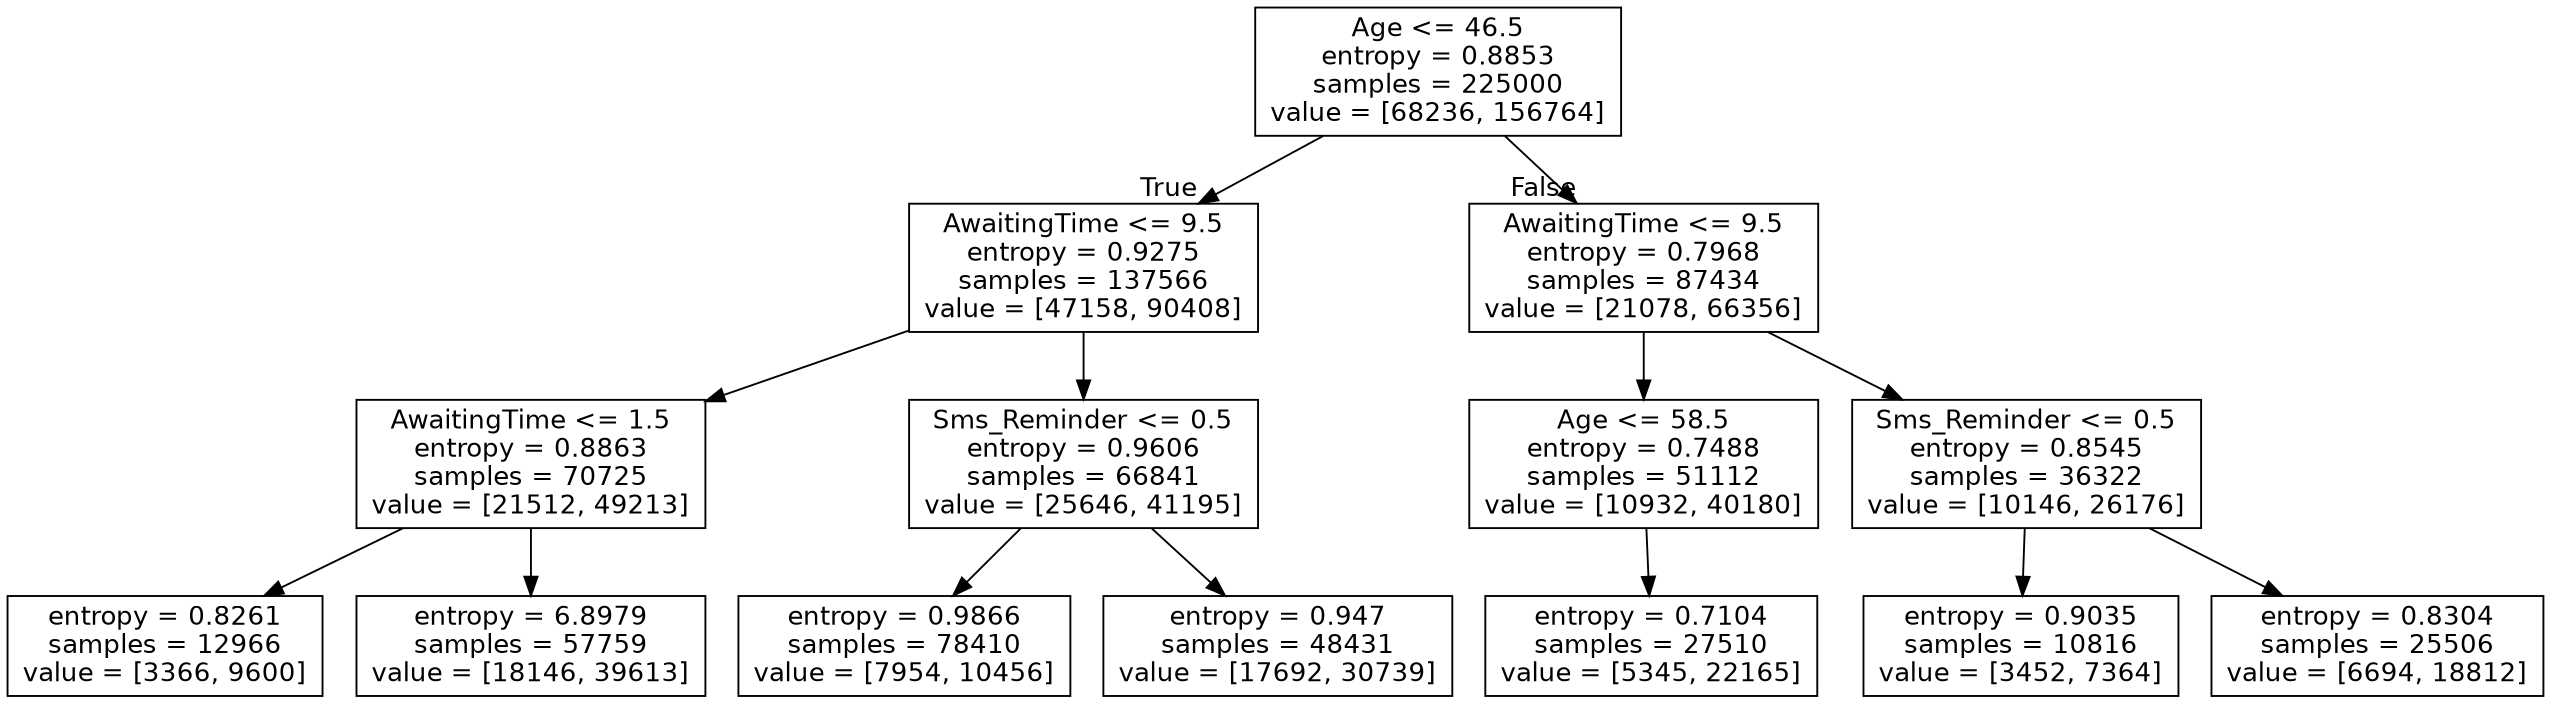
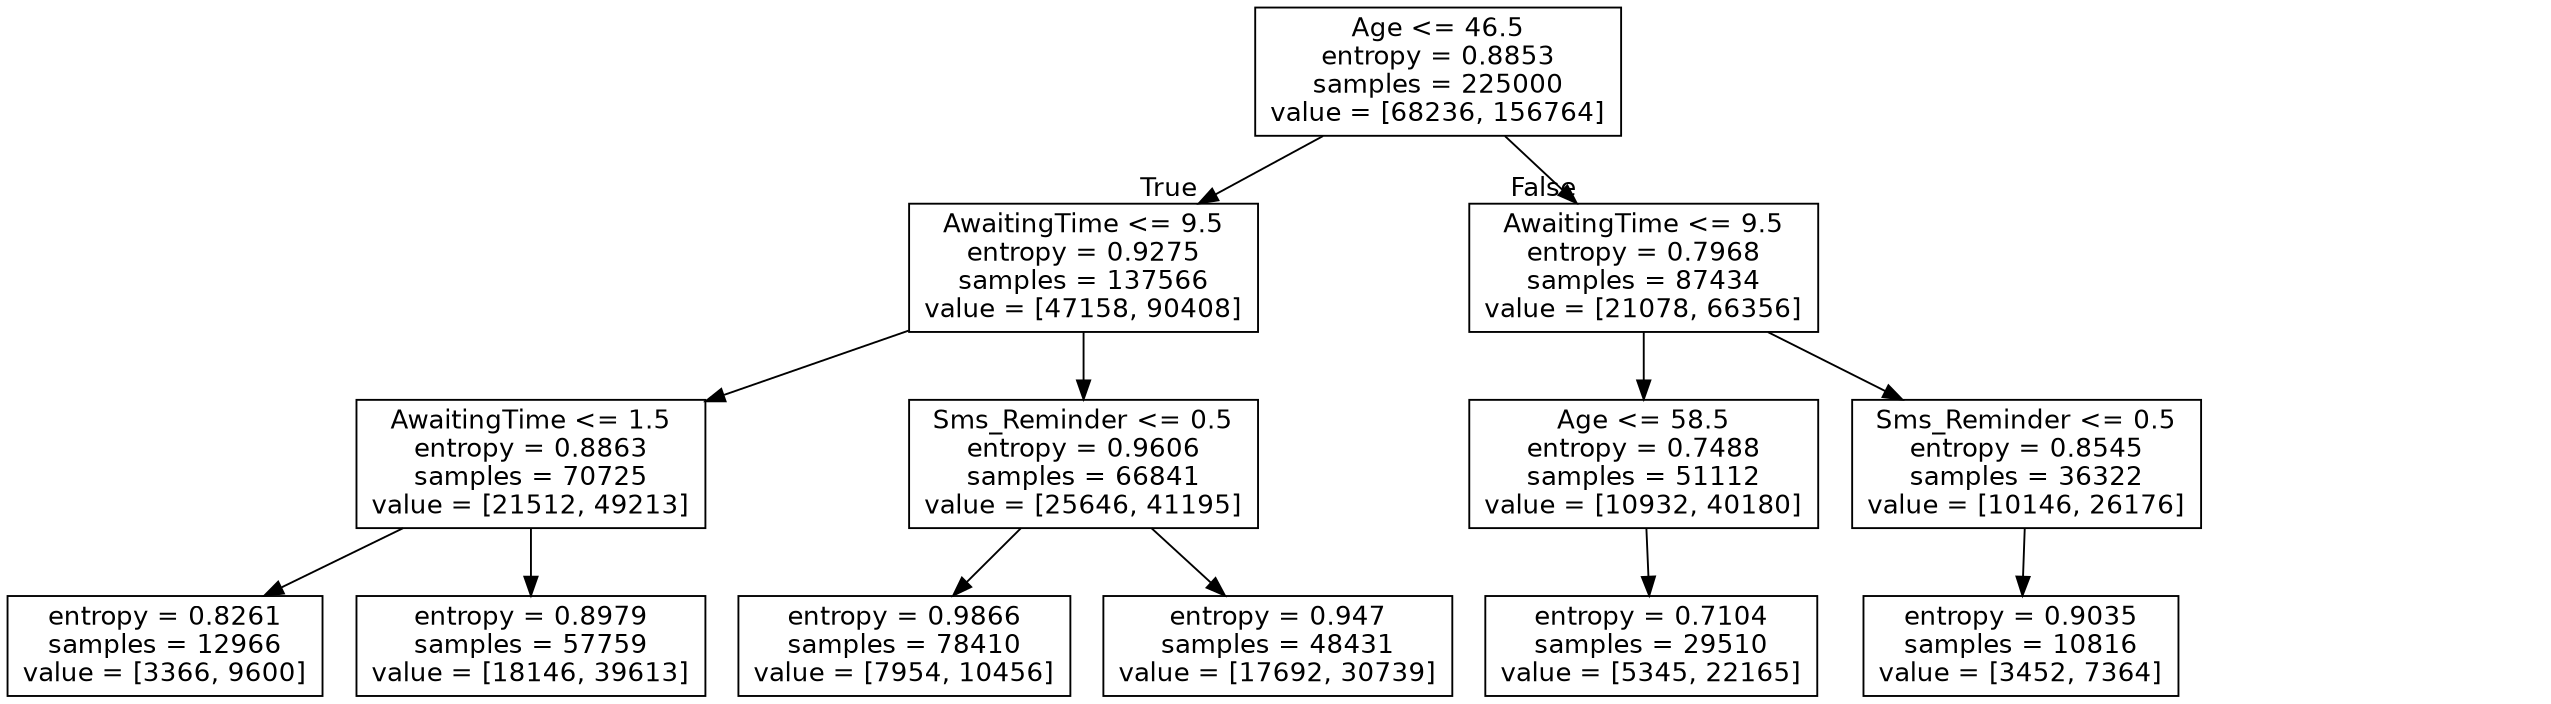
node "entropy = 6.8979 samples = 57759 value = [18146, 39613]": label "entropy = 6.8979 samples = 57759 value = [18146, 39613]" -> "entropy = 0.8979 samples = 57759 value = [18146, 39613]"
node "entropy = 0.7104 samples = 27510 value = [5345, 22165]": label "entropy = 0.7104 samples = 27510 value = [5345, 22165]" -> "entropy = 0.7104 samples = 29510 value = [5345, 22165]"
node "entropy = 0.8304 samples = 25506 value = [6694, 18812]": removed
